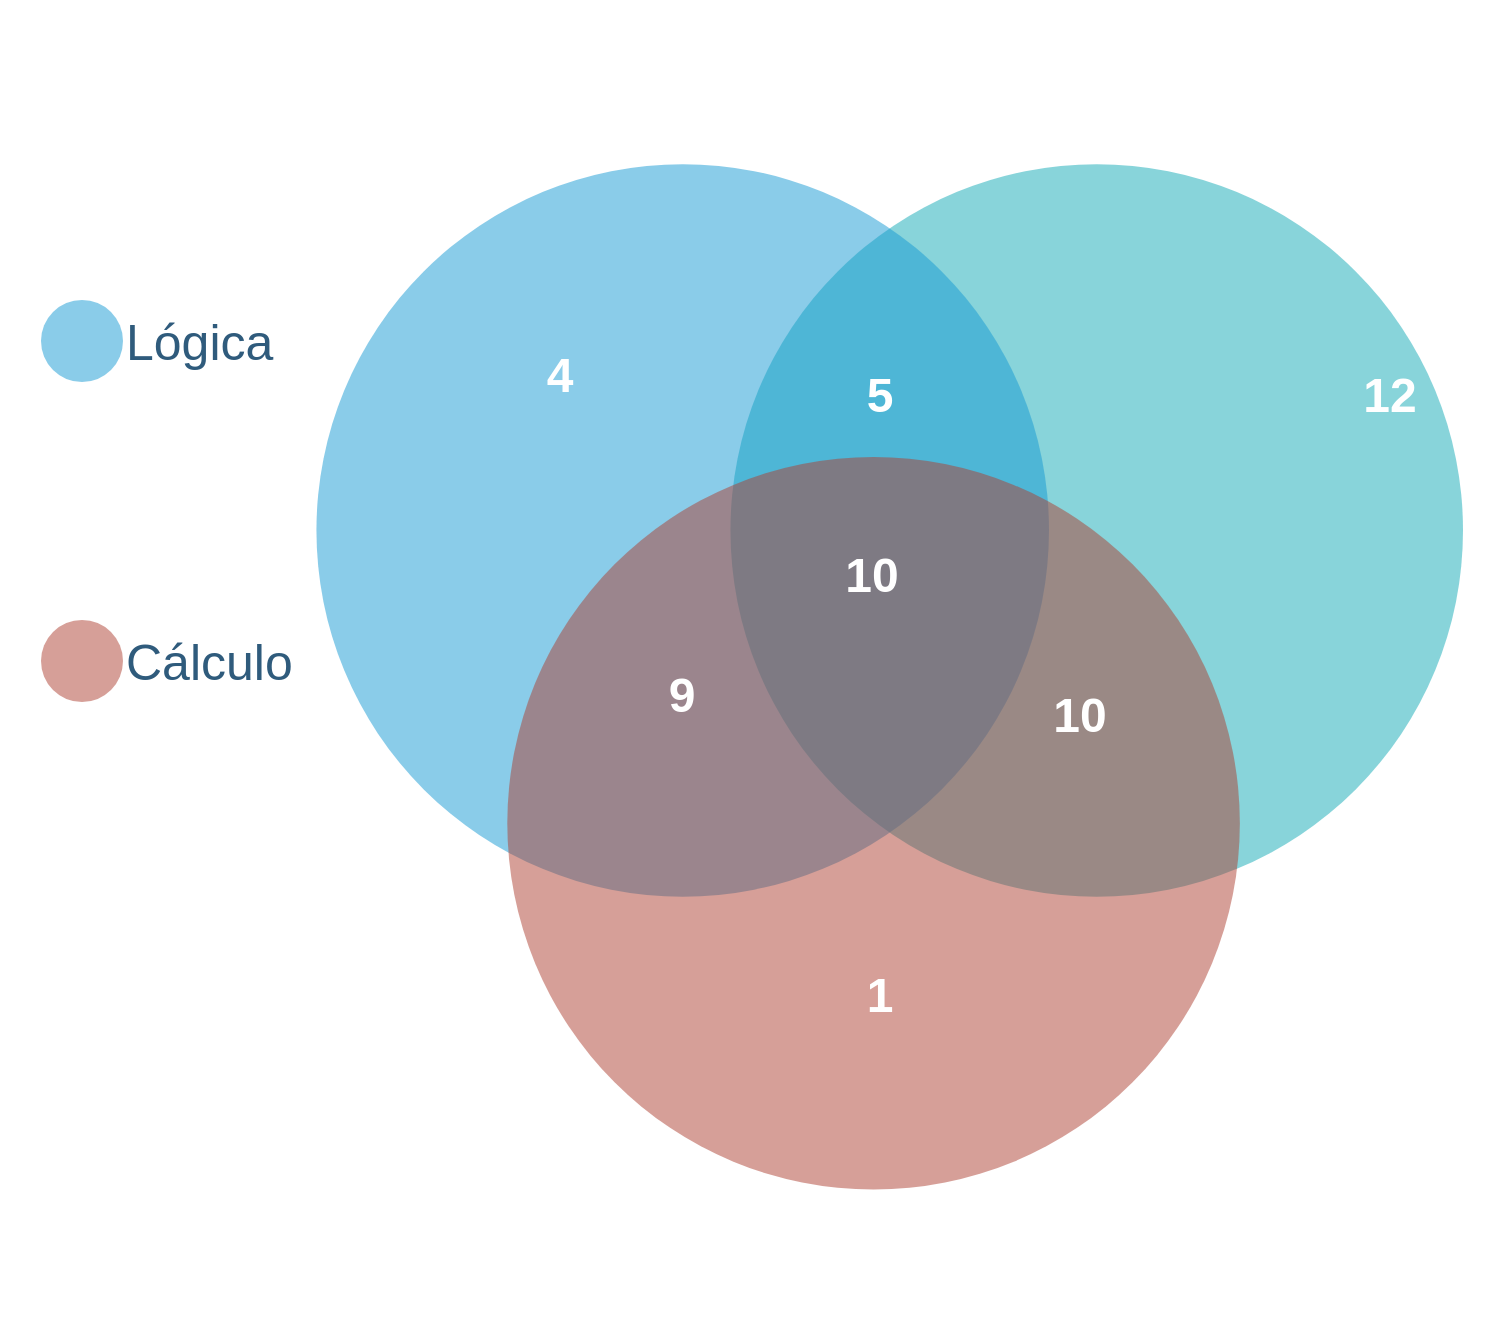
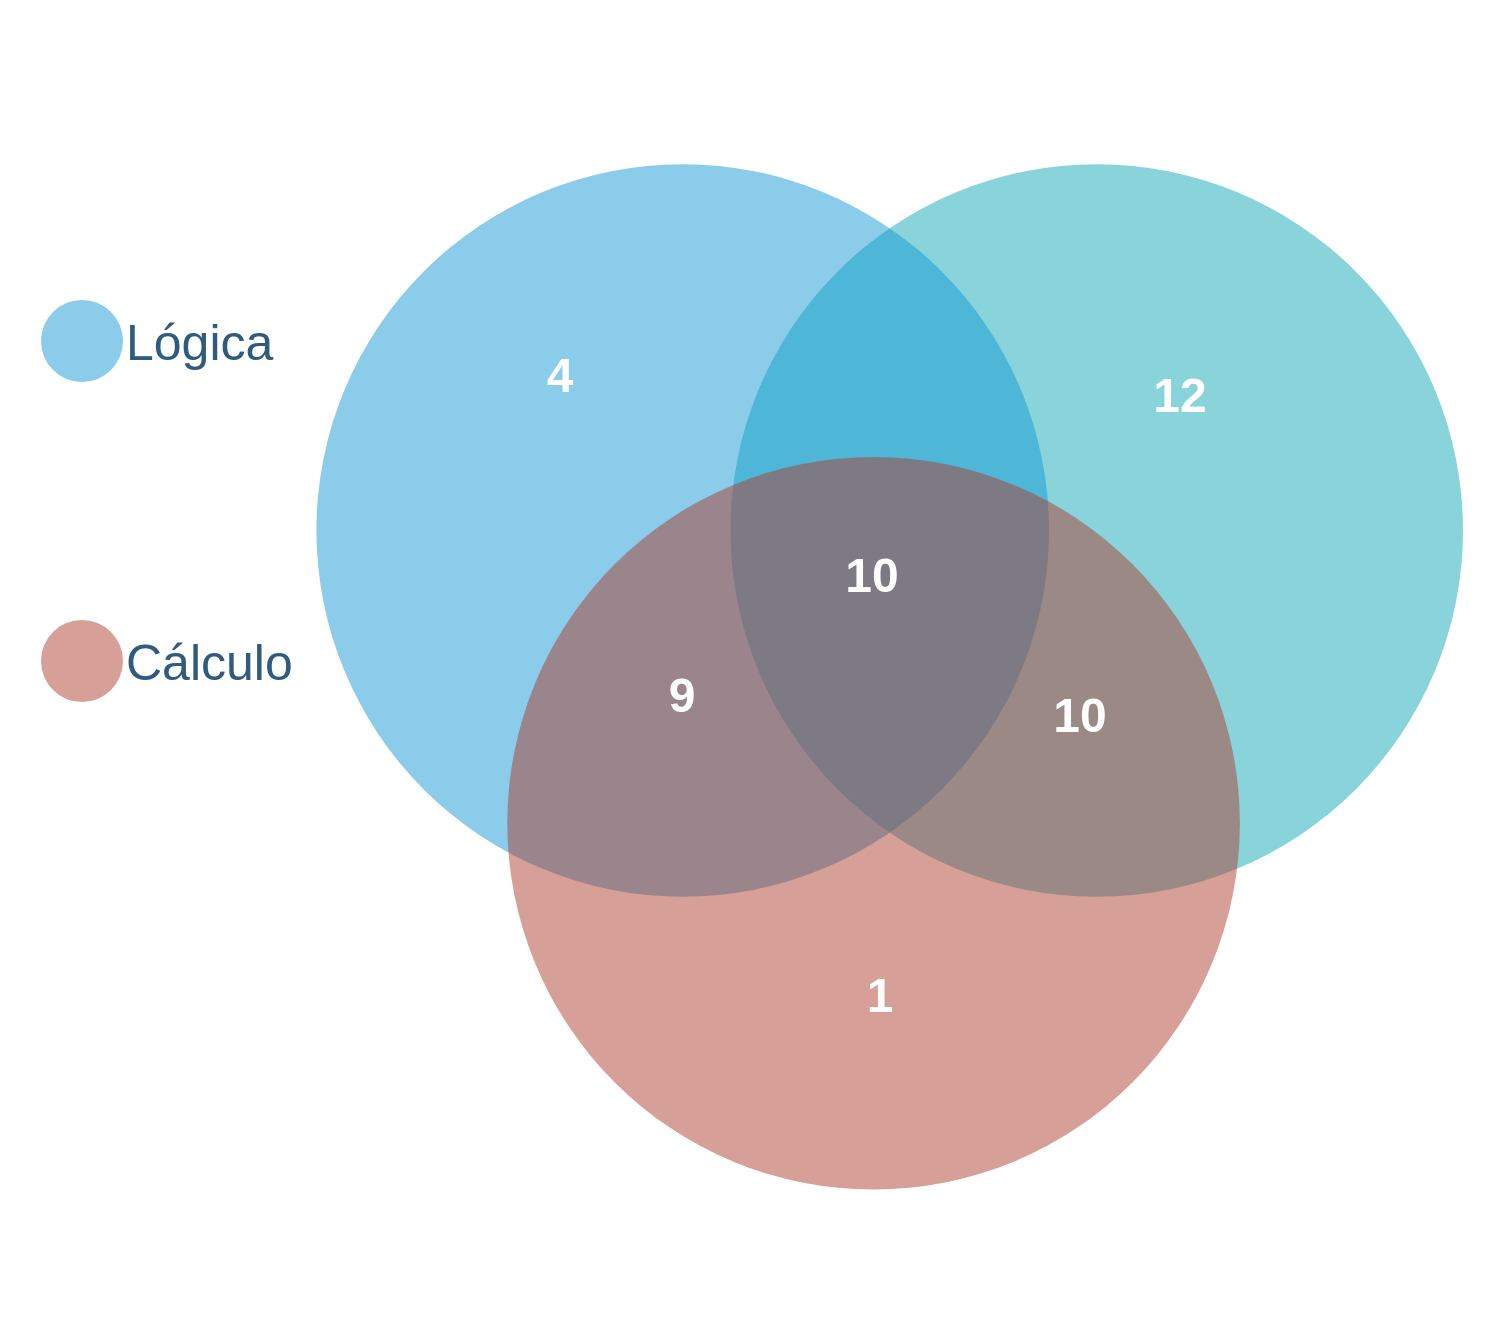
node "5": removed
node "12": moved (1391, 397) -> (1181, 397)
